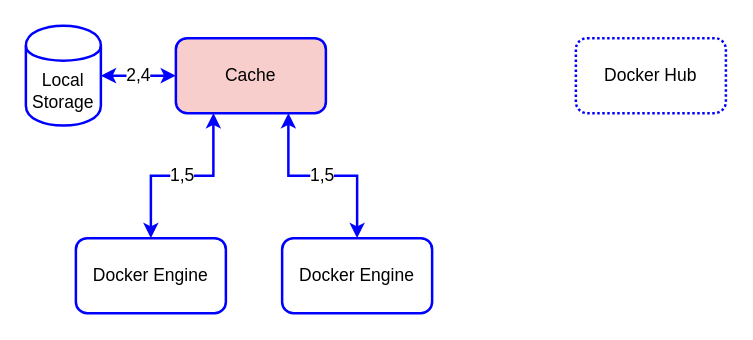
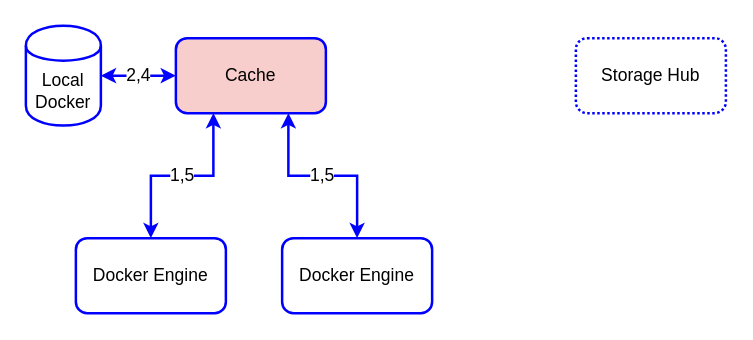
node "Docker Hub": label "Docker Hub" -> "Storage Hub"
node "Local Storage": label "Local Storage" -> "Local Docker"
